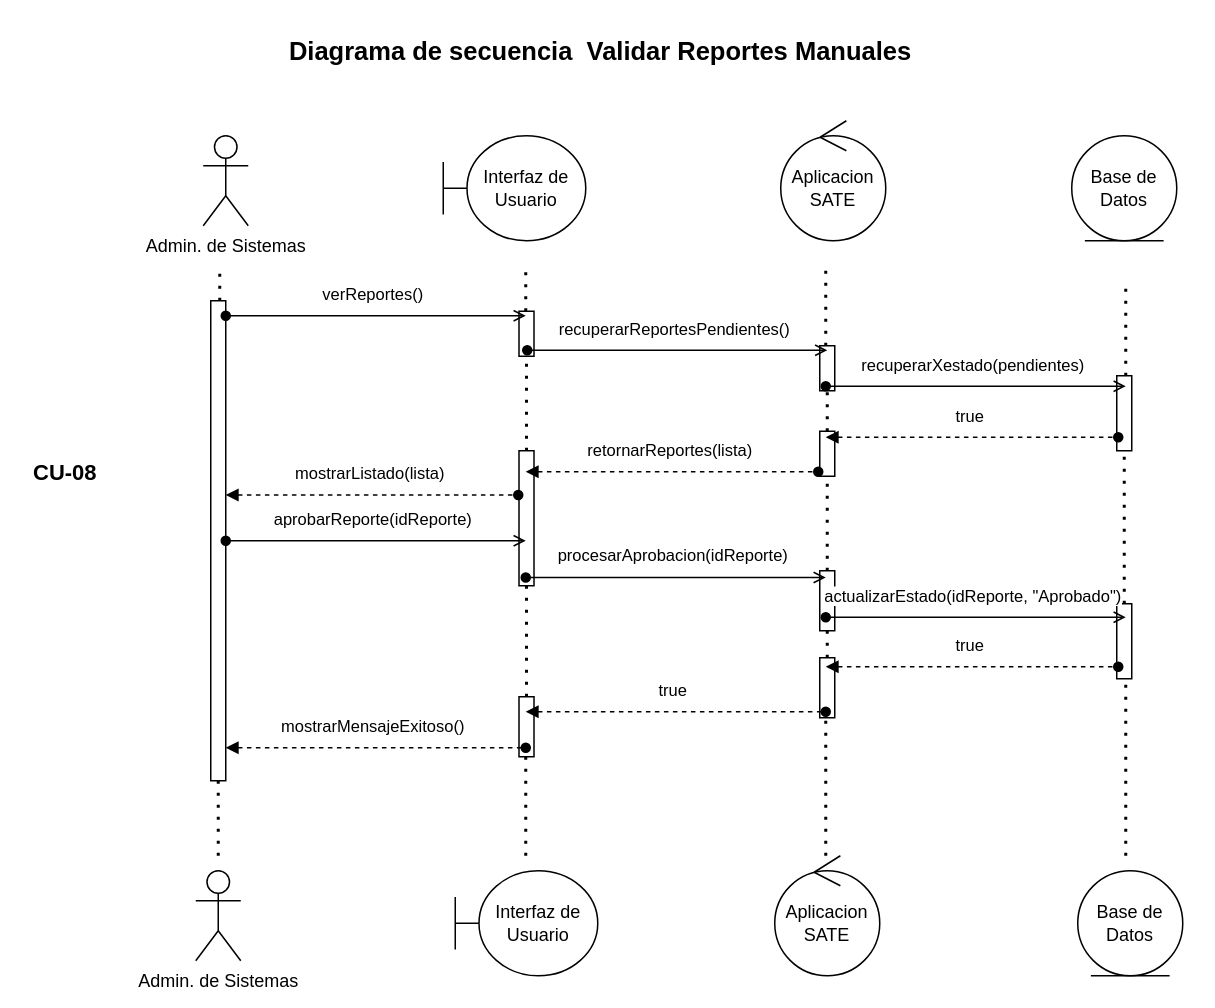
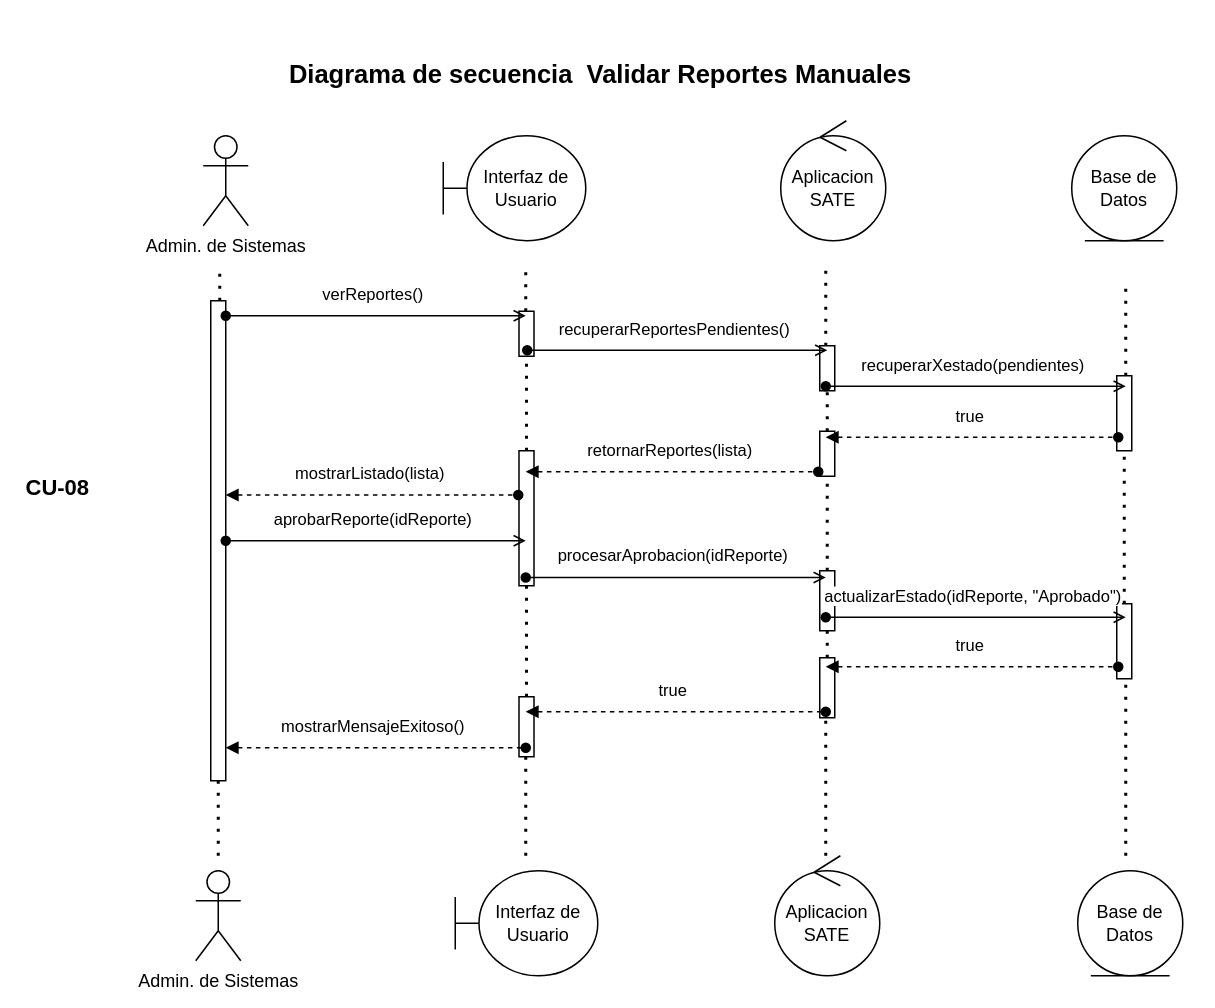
node "Diagrama de secuencia Validar Reportes Manuales": moved (601, 53) -> (601, 76)
node "CU-08": moved (83, 481) -> (76, 496)
